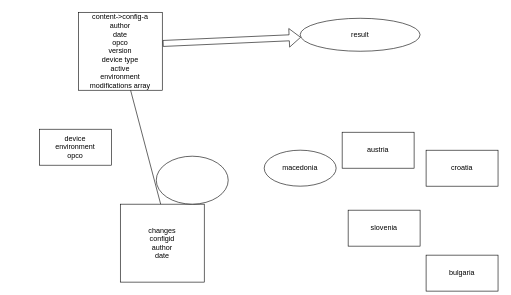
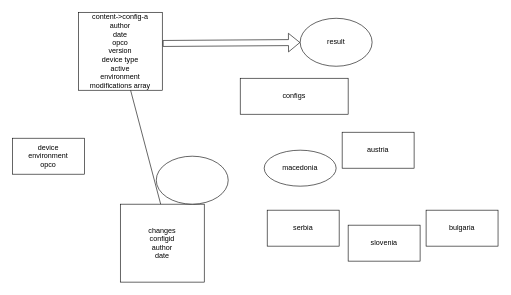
node "result": size 120x33 -> 72x48
node "configs": added
node "device environment opco": moved (75, 147) -> (48, 156)
node "croatia": removed
node "serbia": added
node "slovenia": moved (384, 228) -> (384, 243)
node "bulgaria": moved (462, 273) -> (462, 228)
